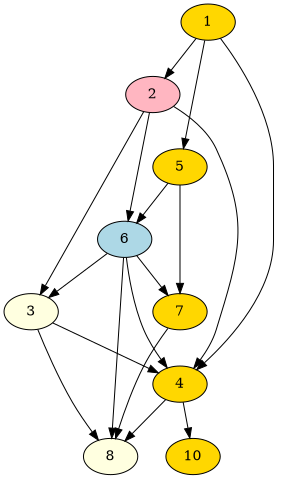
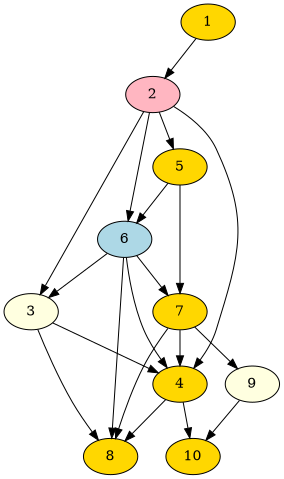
edge "1" -> "5": now "2" -> "5"
edge "1" -> "4": now "7" -> "4"
node "9": added
node "8": fillcolor lightyellow -> gold
